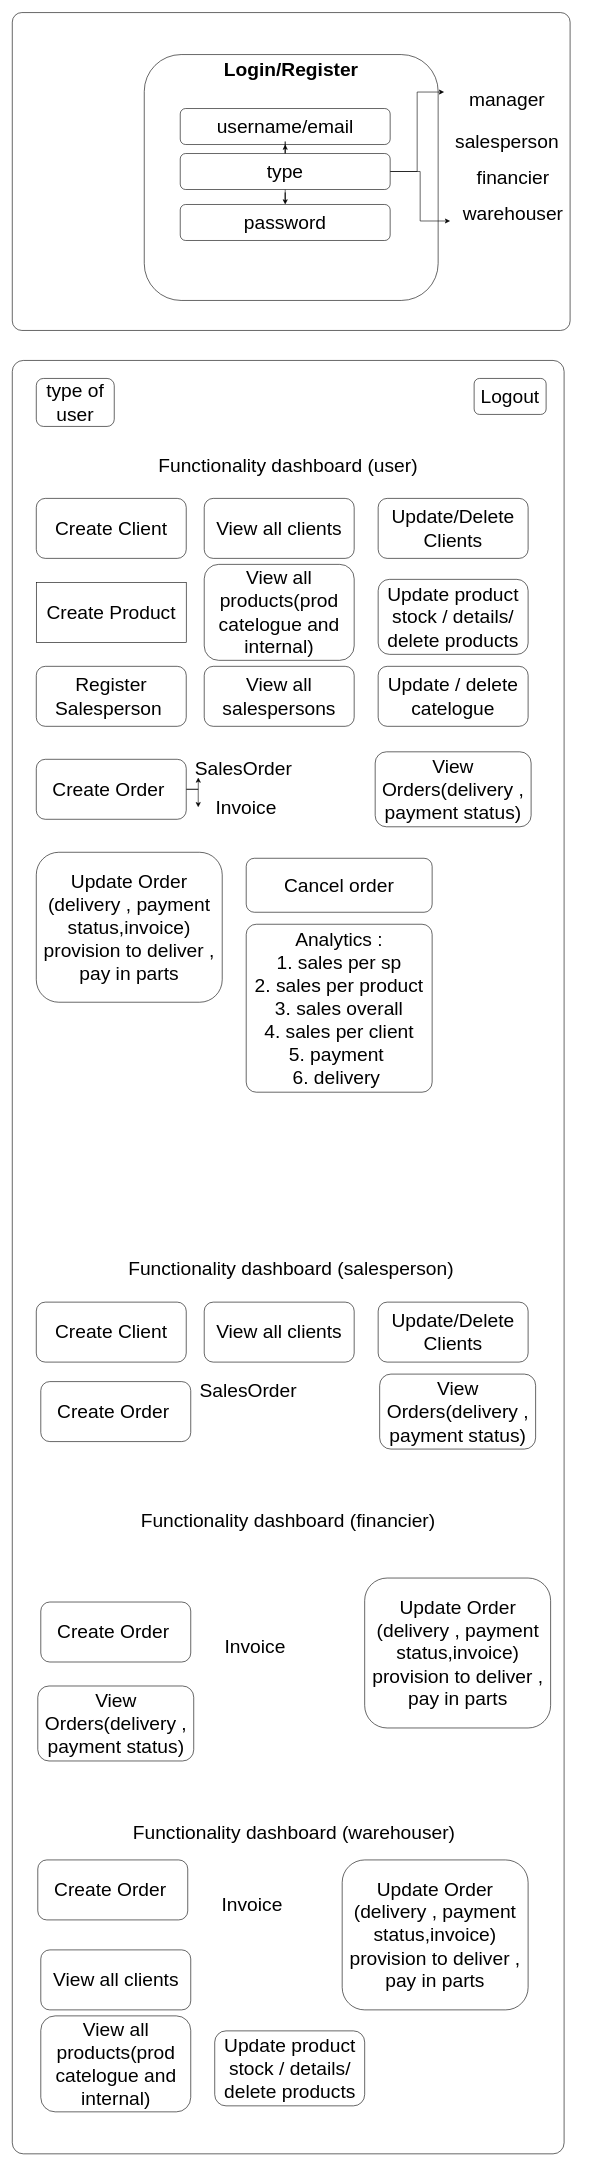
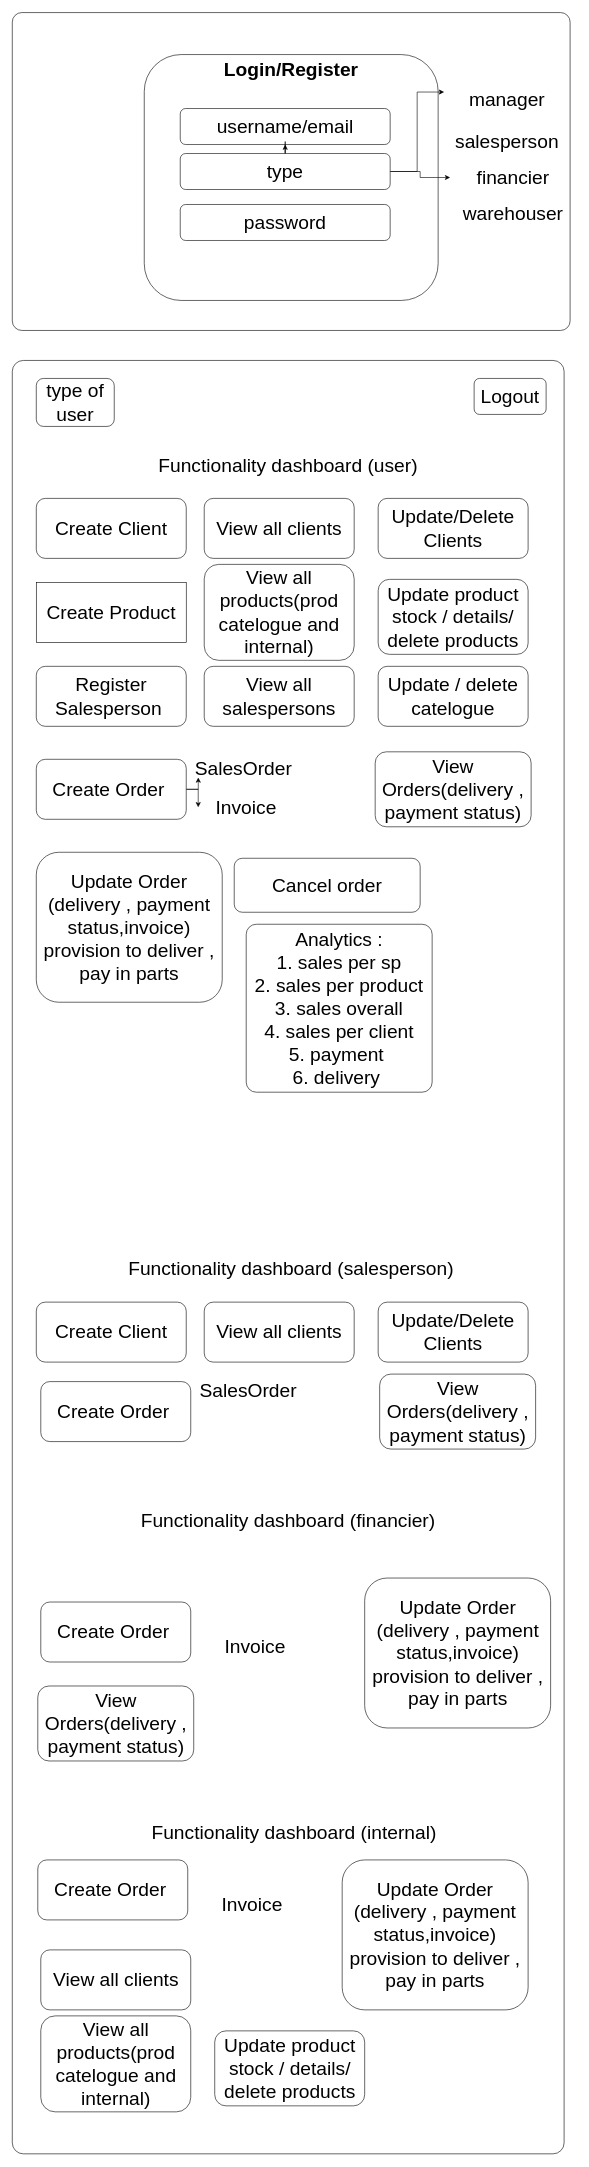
edge "type" -> "password": now "type" -> "financier"
edge "type" -> "warehouser": removed
node "Cancel order": moved (339, 885) -> (327, 885)
node "Functionality dashboard (warehouser)": label "Functionality dashboard (warehouser)" -> "Functionality dashboard (internal)"
